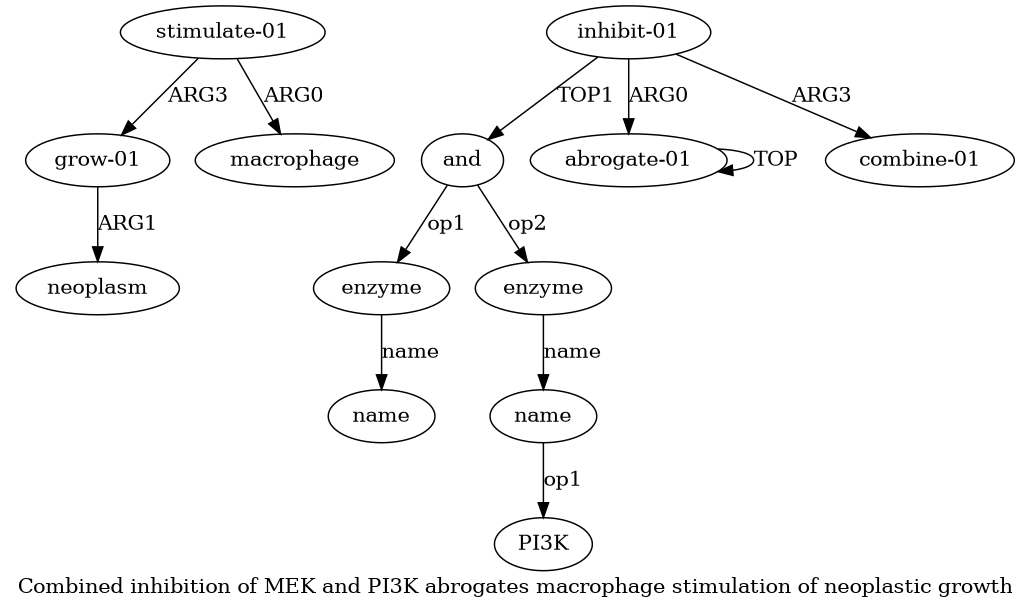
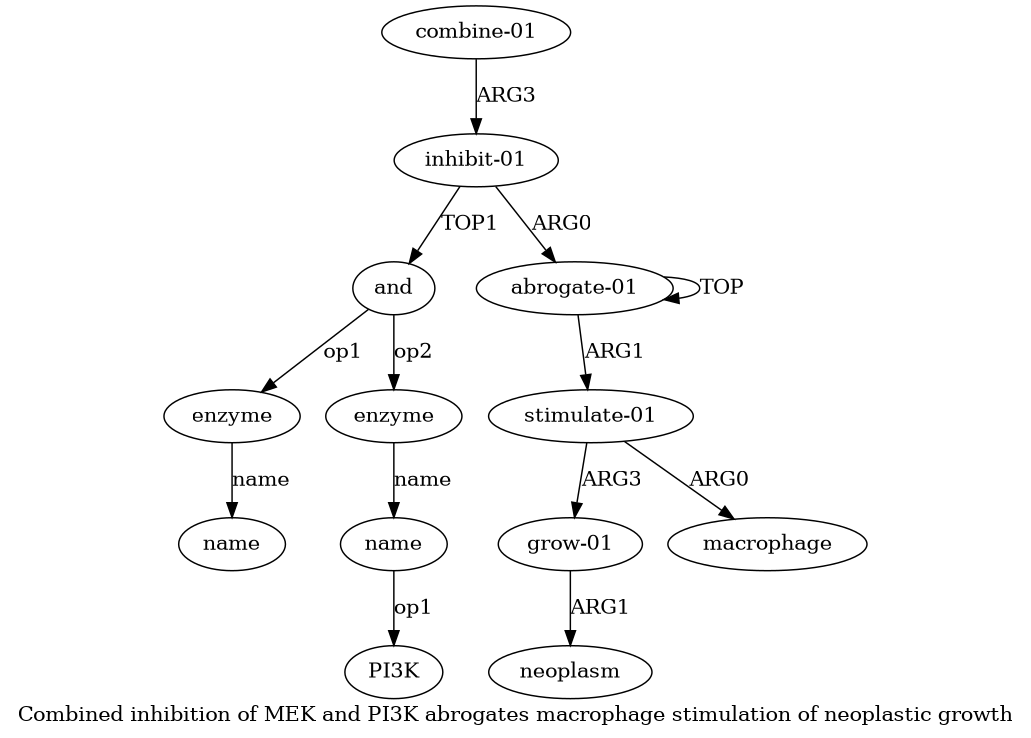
edge "inhibit-01" -> "combine-01": reversed
edge "abrogate-01" -> "stimulate-01": added, label "ARG1"
